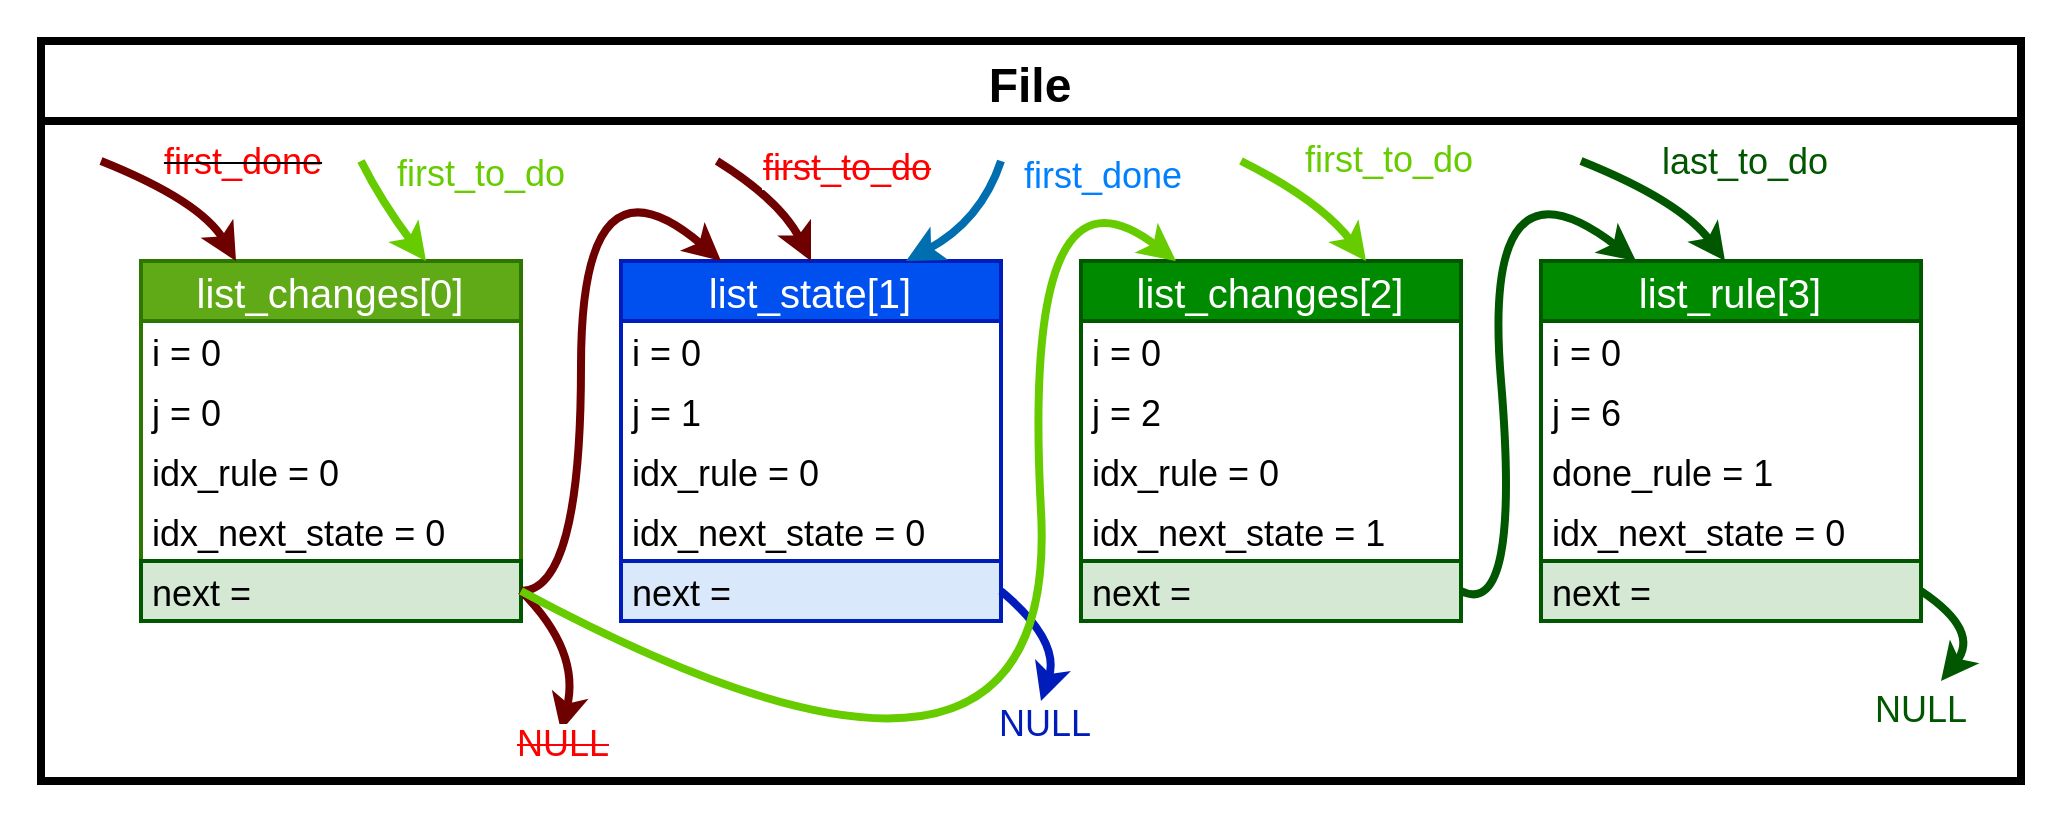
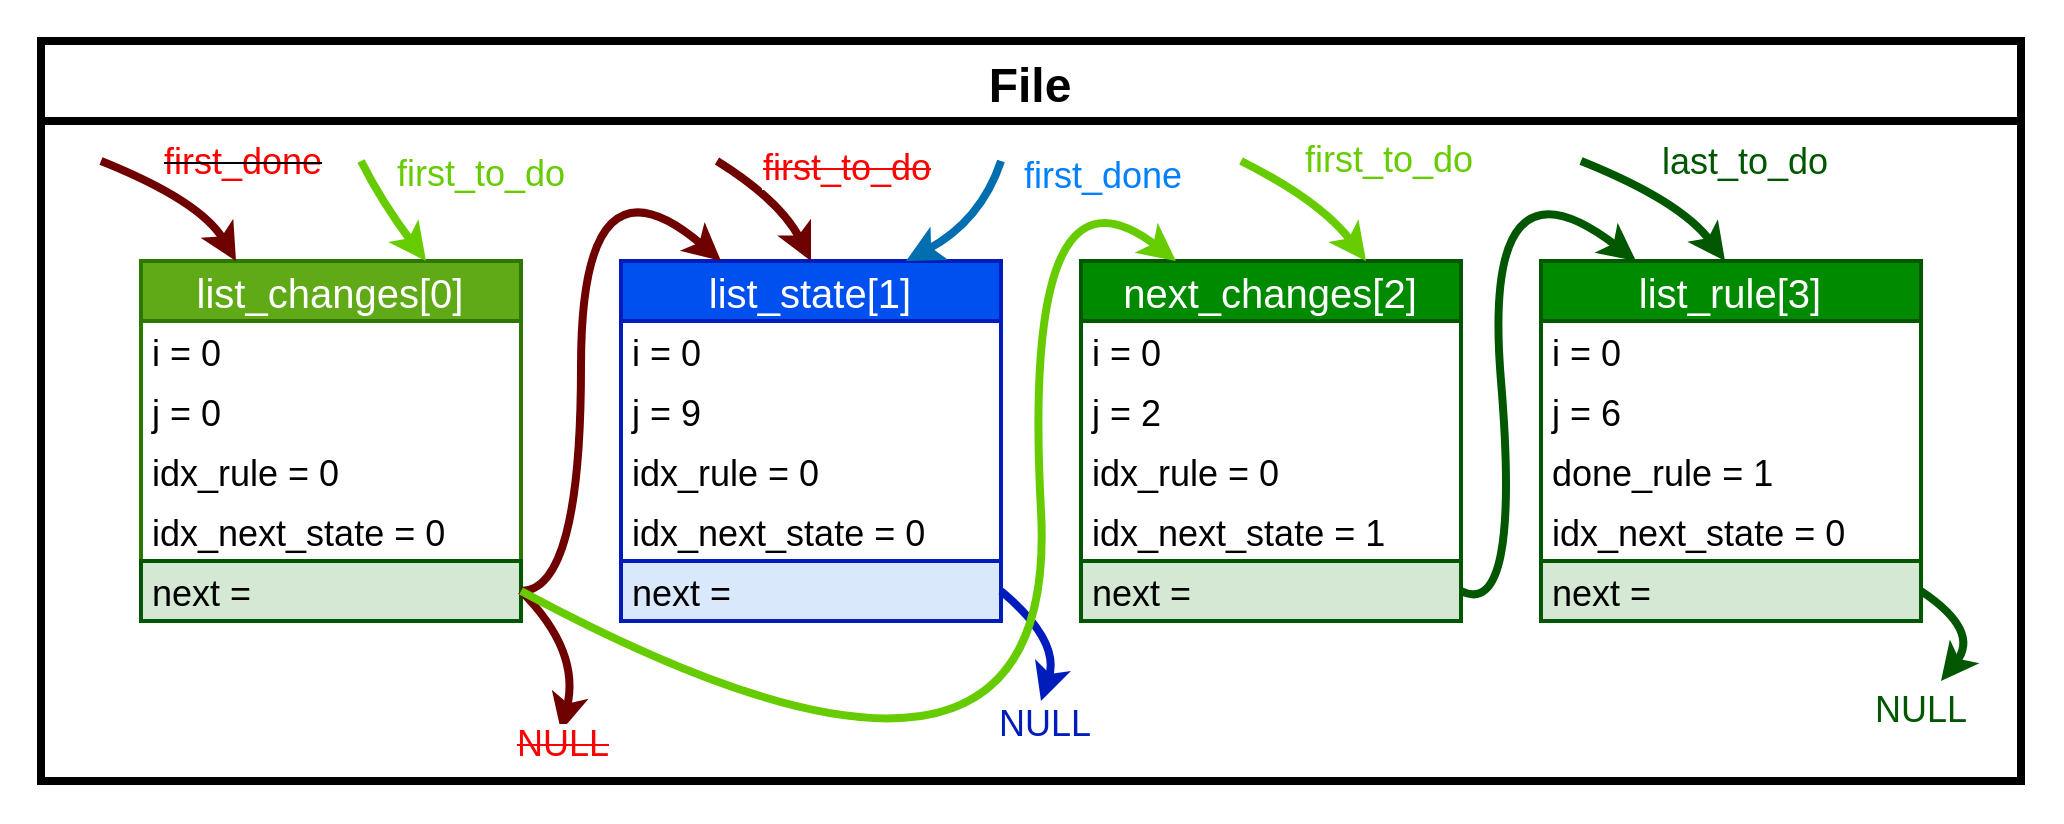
node "list_changes[2]": label "list_changes[2]" -> "next_changes[2]"
node "j = 1": label "j = 1" -> "j = 9"
